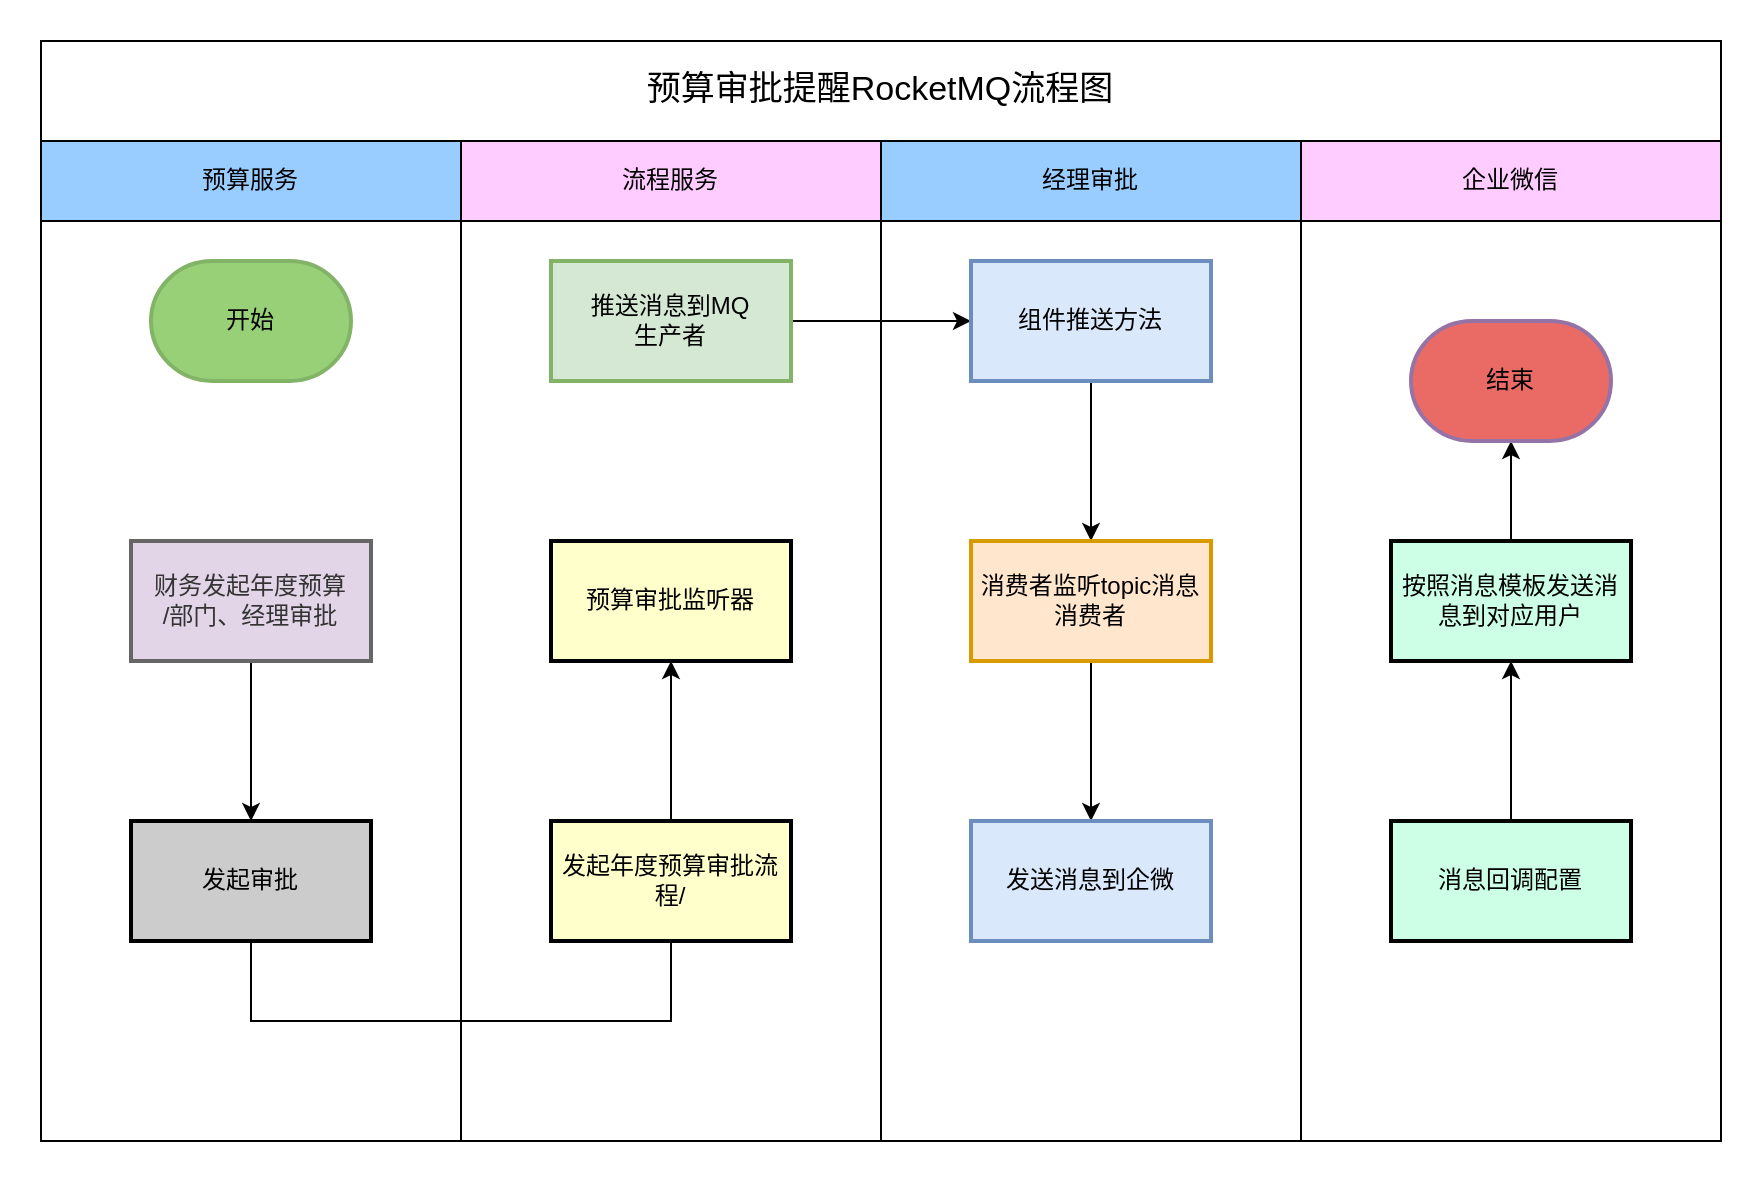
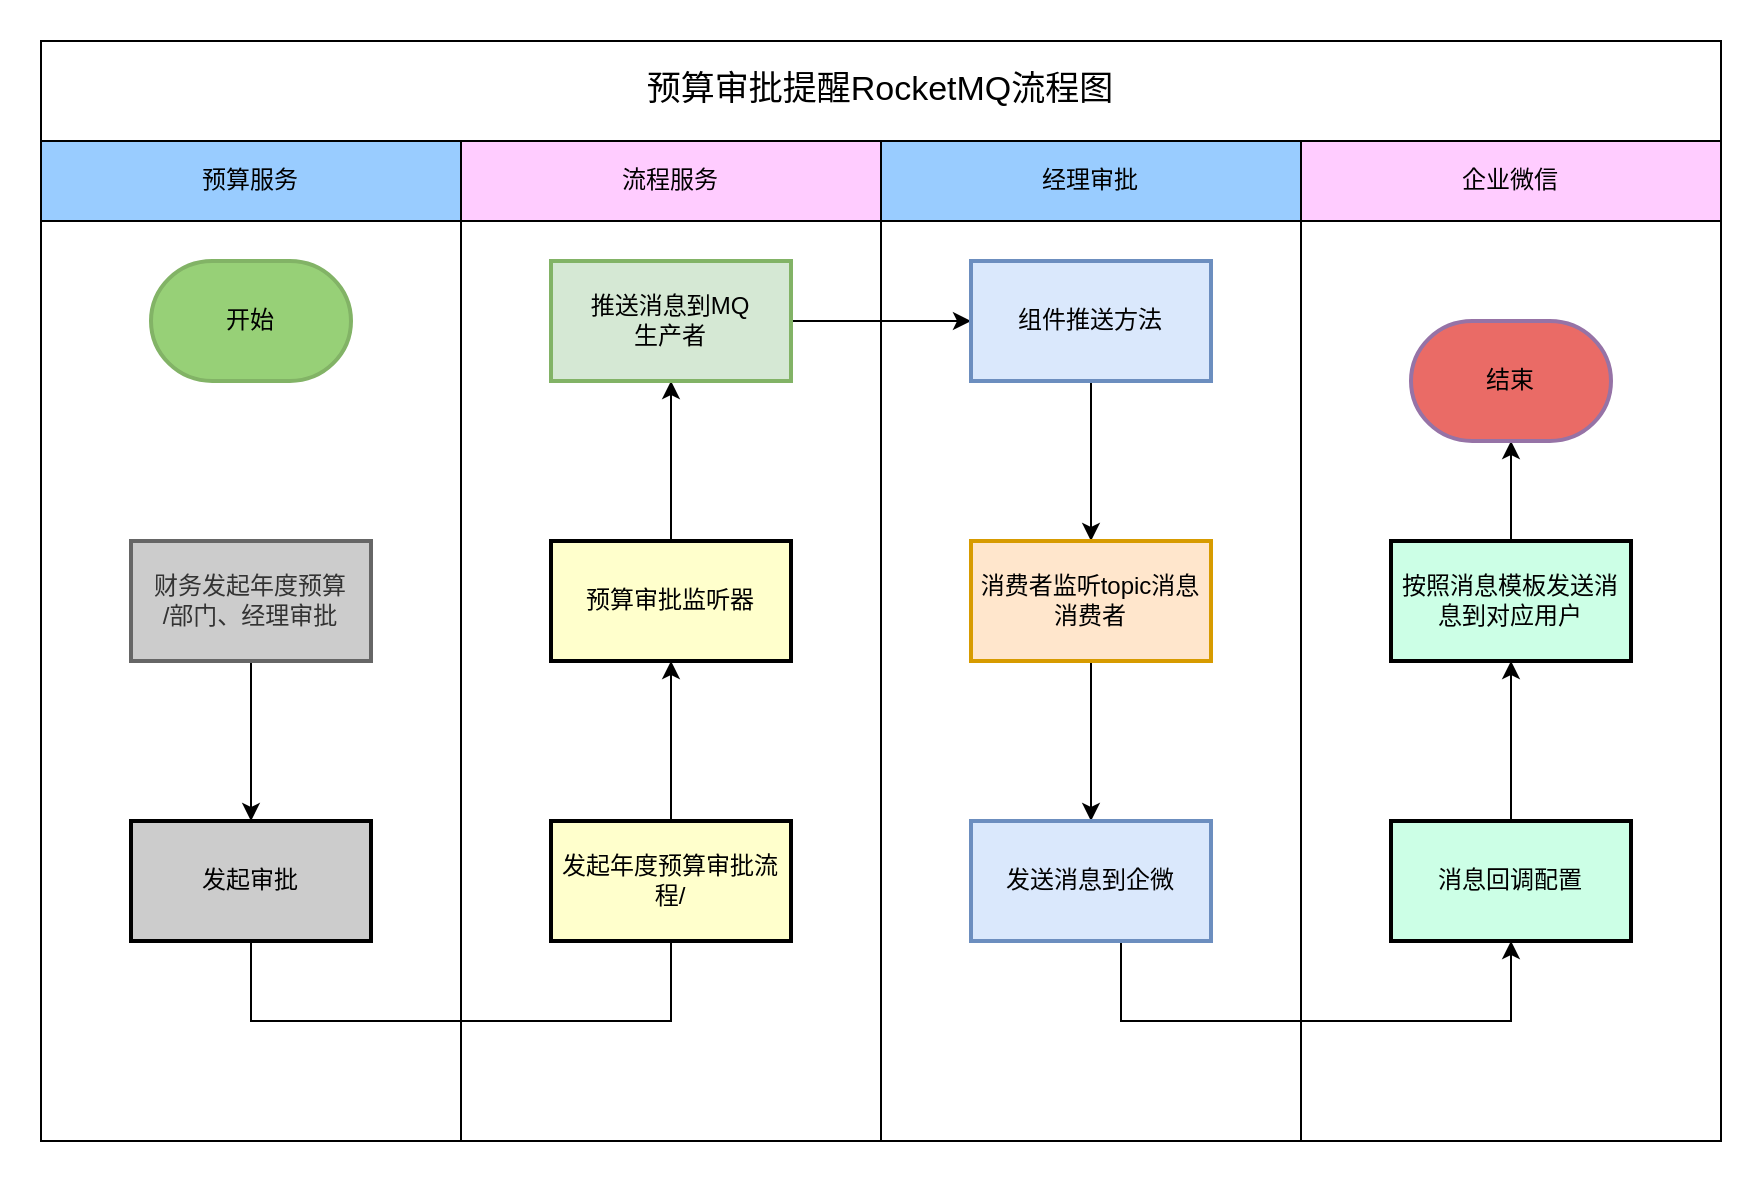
edge "预算审批监听器" -> "推送消息到MQ 生产者": added
node "财务发起年度预算 /部门、经理审批": fillcolor #e1d5e7 -> #cccccc
edge "发送消息到企微" -> "消息回调配置": added
